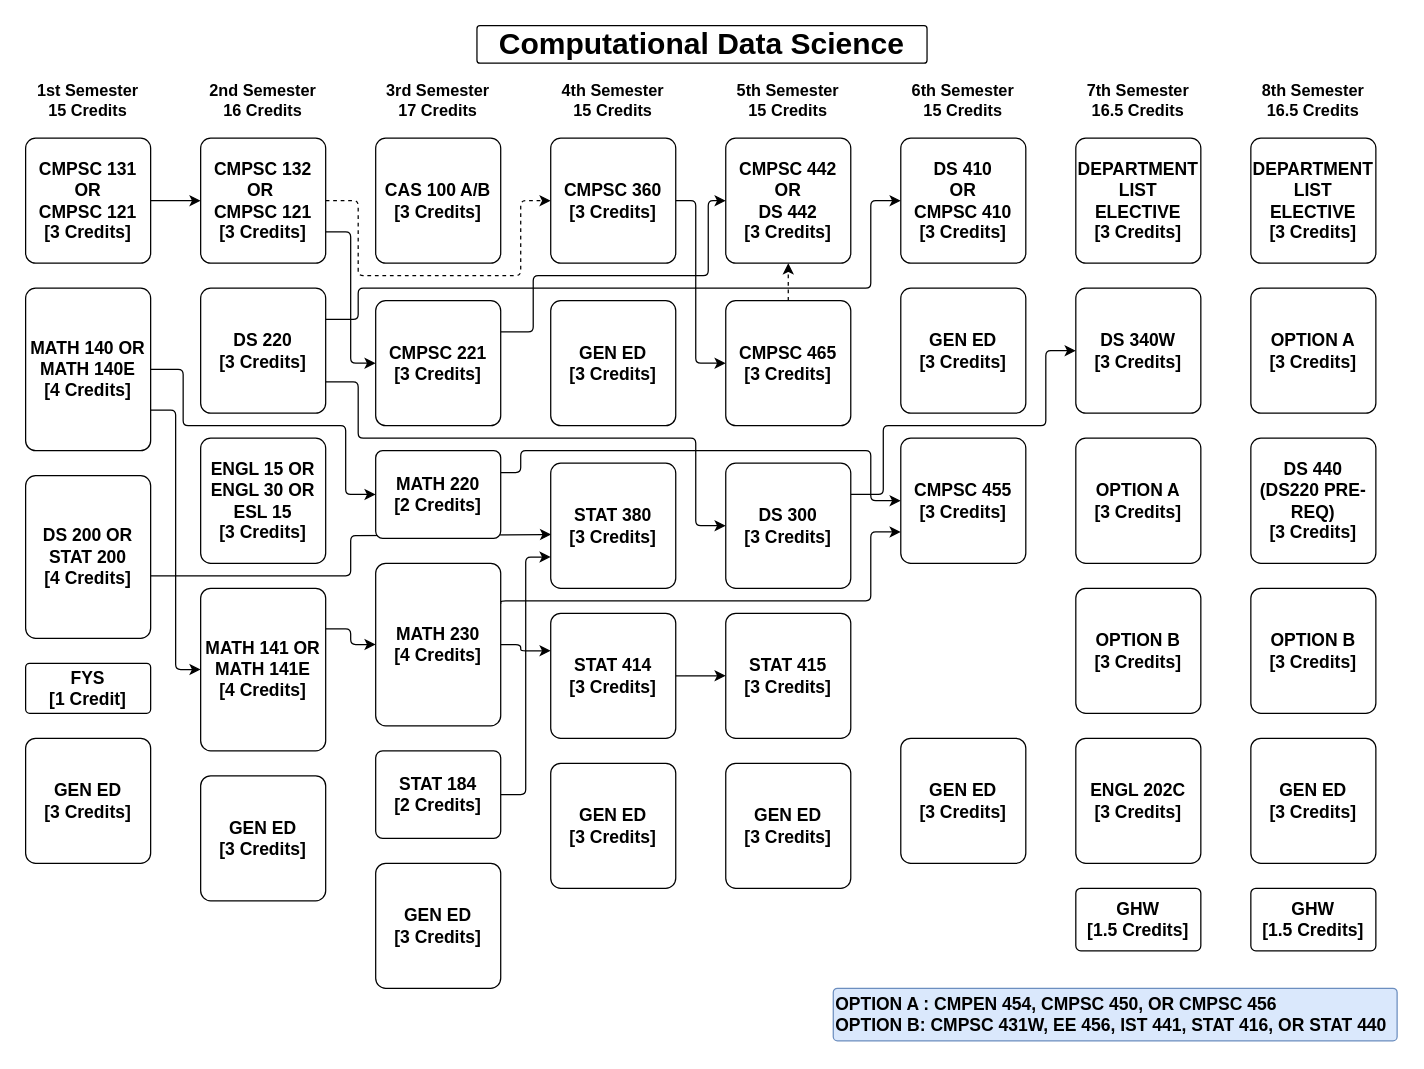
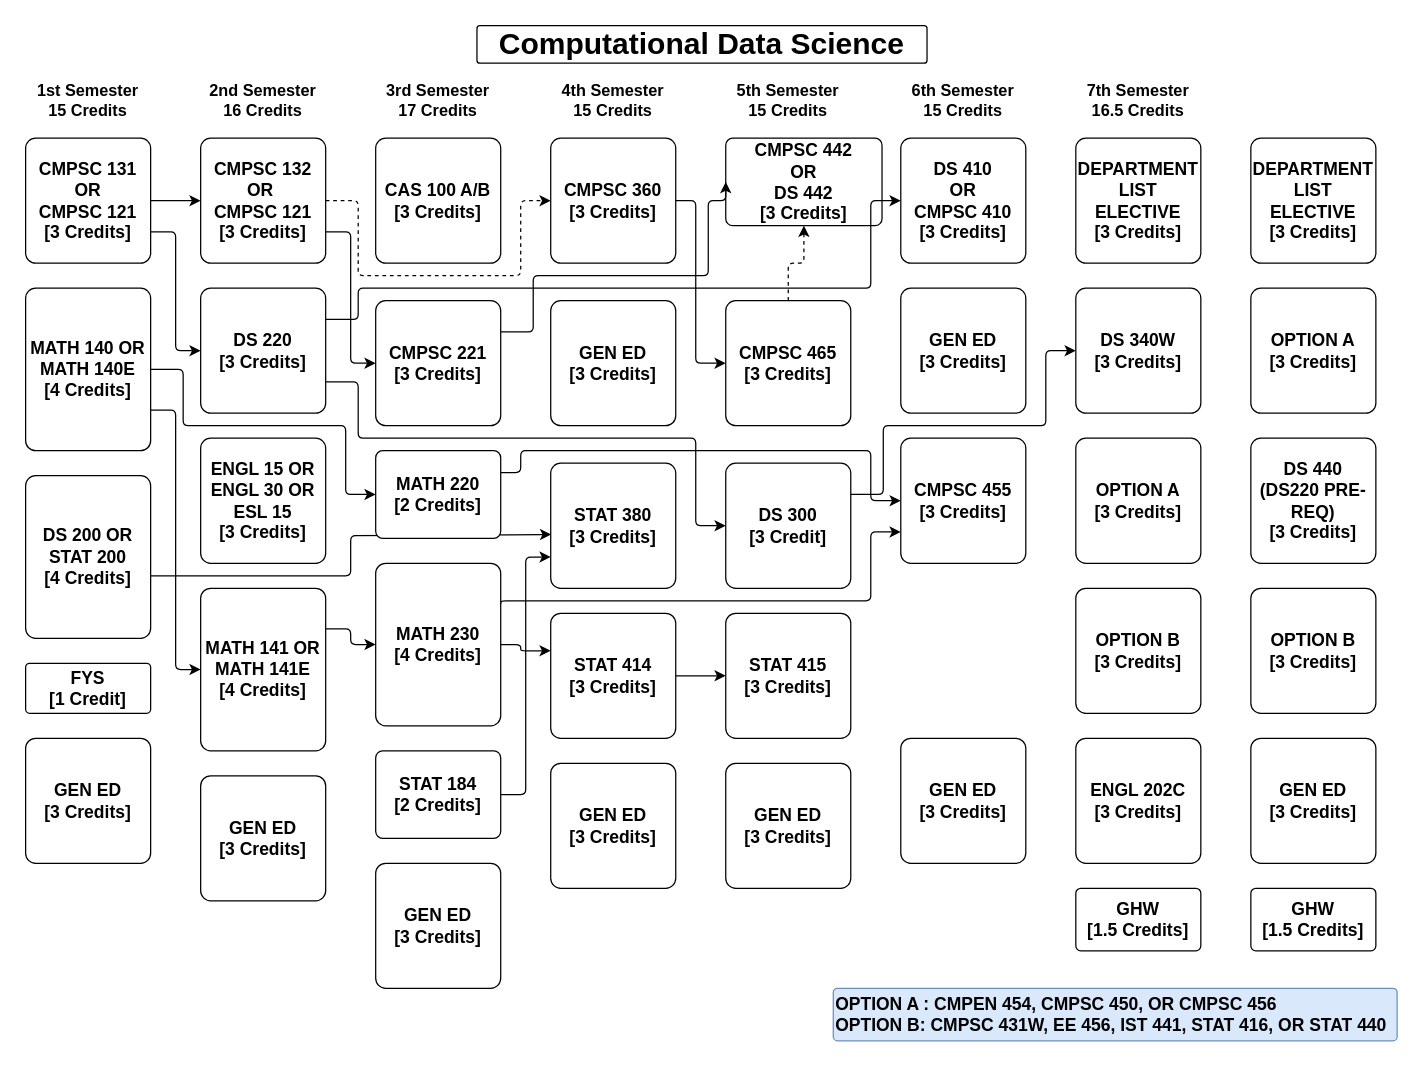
node "8th Semester16.5 Credits": removed
node "CMPSC 442 OR DS 442 [3 Credits]": size 125x125 -> 156x88
edge "CMPSC 131 OR CMPSC 121 [3 Credits]" -> "DS 220 [3 Credits]": added
node "DS 300 [3 Credits]": label "DS 300 [3 Credits]" -> "DS 300 [3 Credit]"
